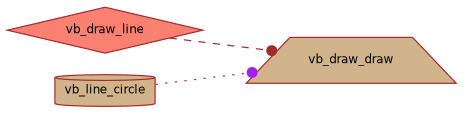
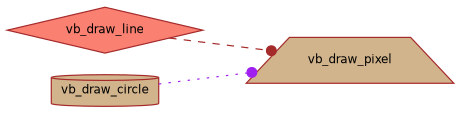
node "vb_draw_draw": label "vb_draw_draw" -> "vb_draw_pixel"
node "vb_line_circle": label "vb_line_circle" -> "vb_draw_circle"
